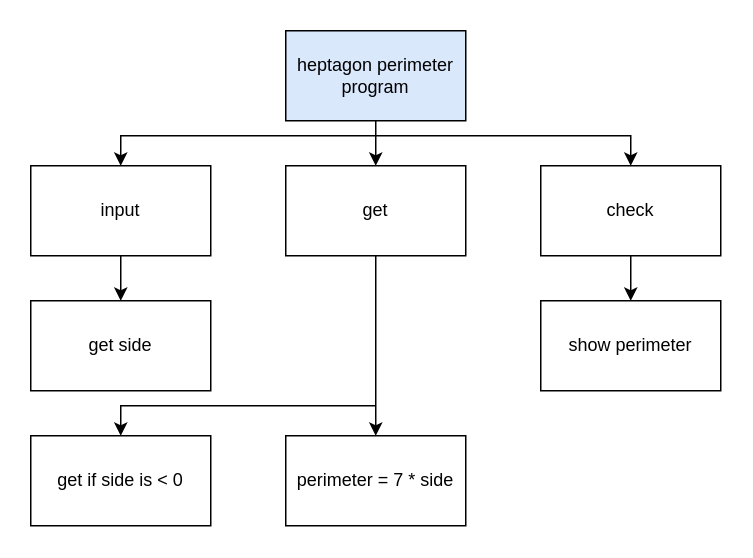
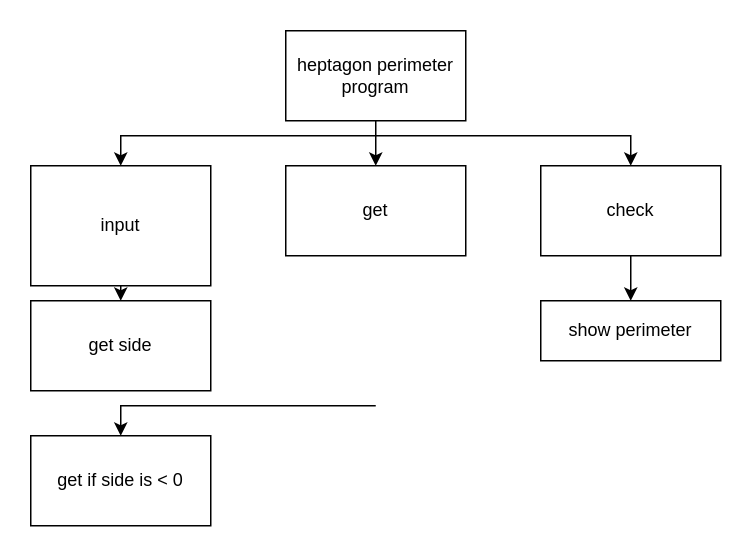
node "heptagon perimeter program": fillcolor #dae8fc -> #ffffff
node "input": size 180x90 -> 180x120
edge "get" -> "perimeter = 7 * side": removed
node "show perimeter": size 180x90 -> 180x60
node "perimeter = 7 * side": removed
